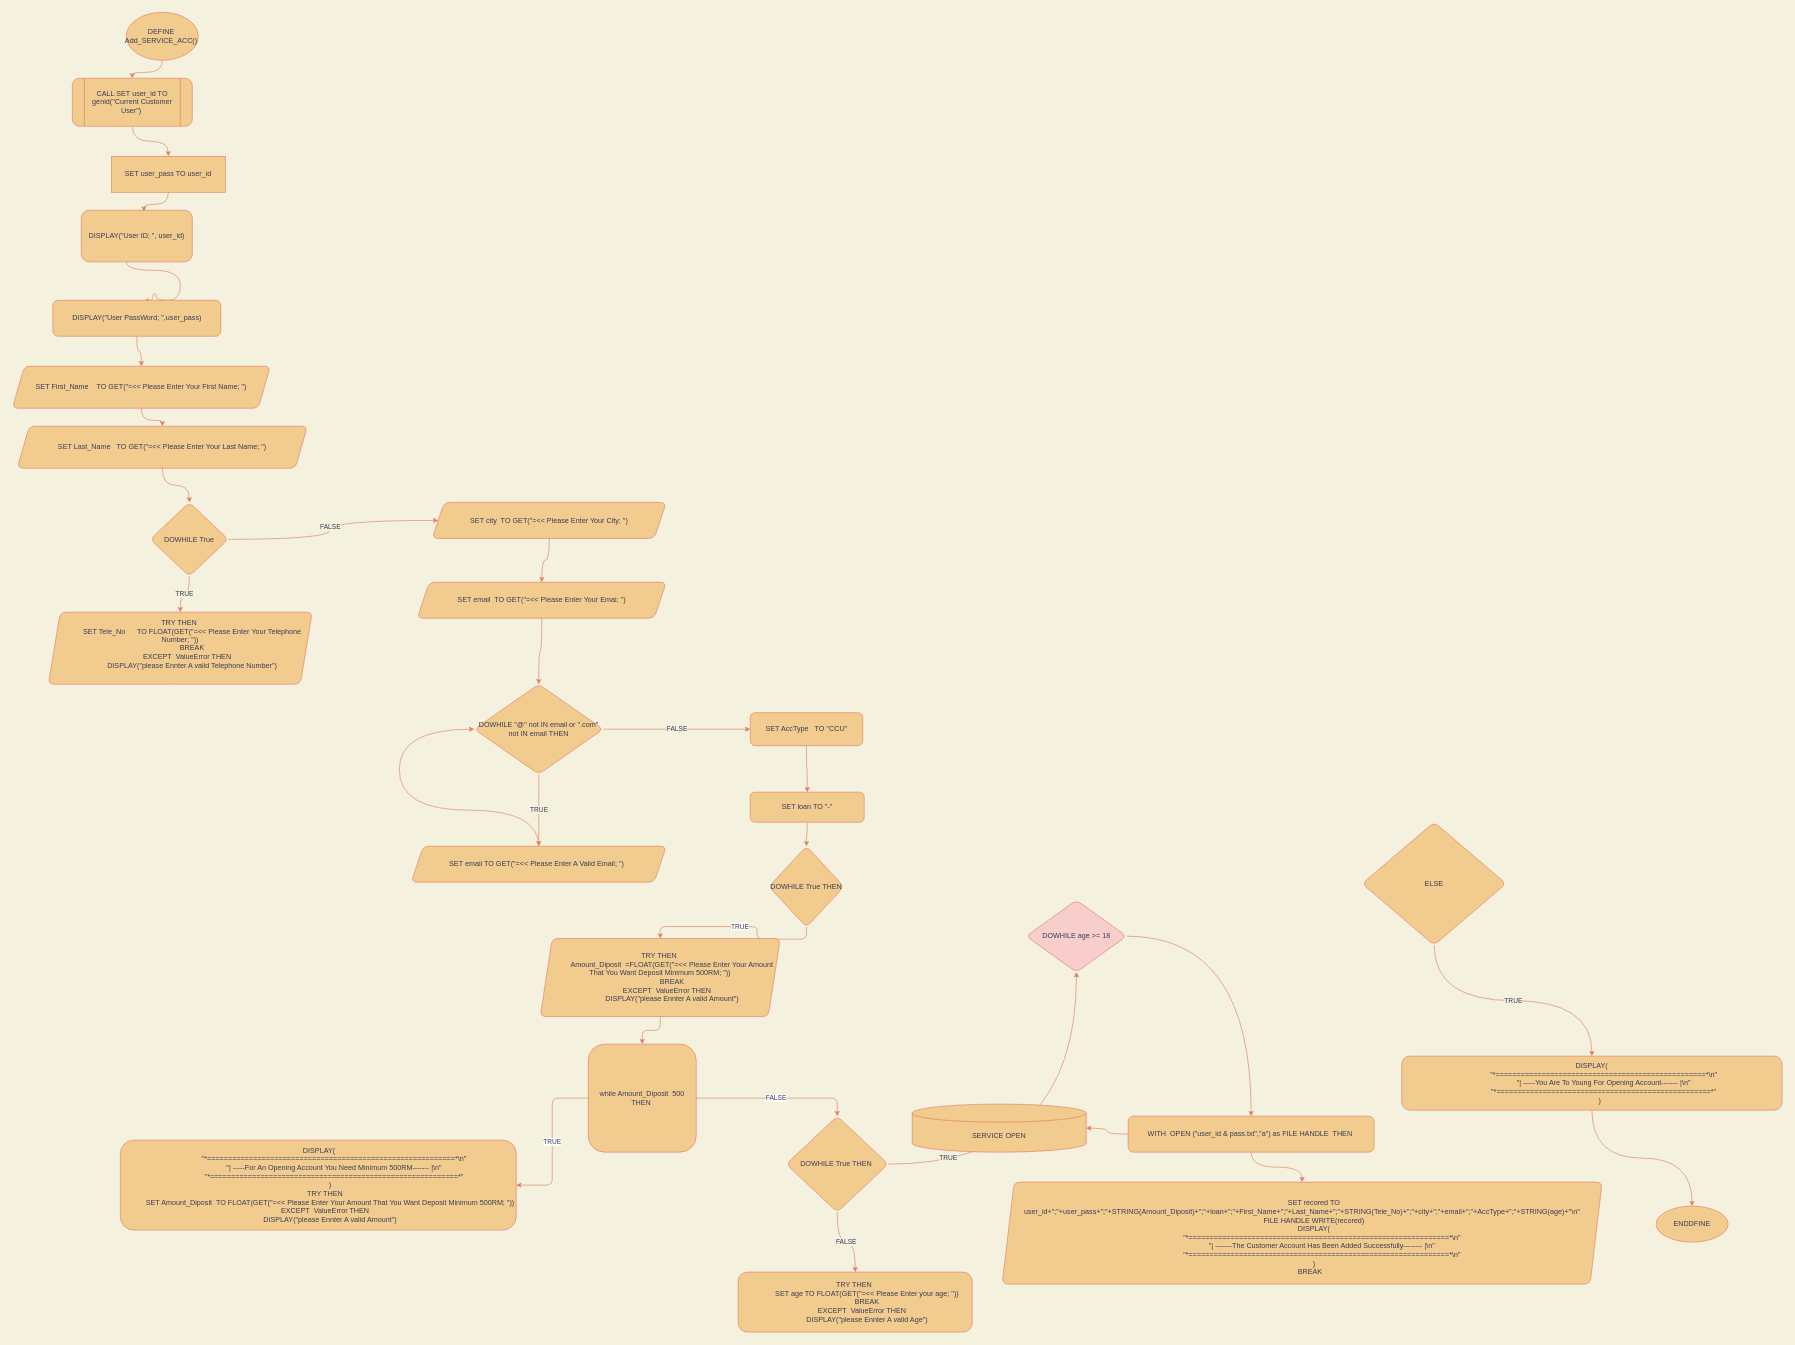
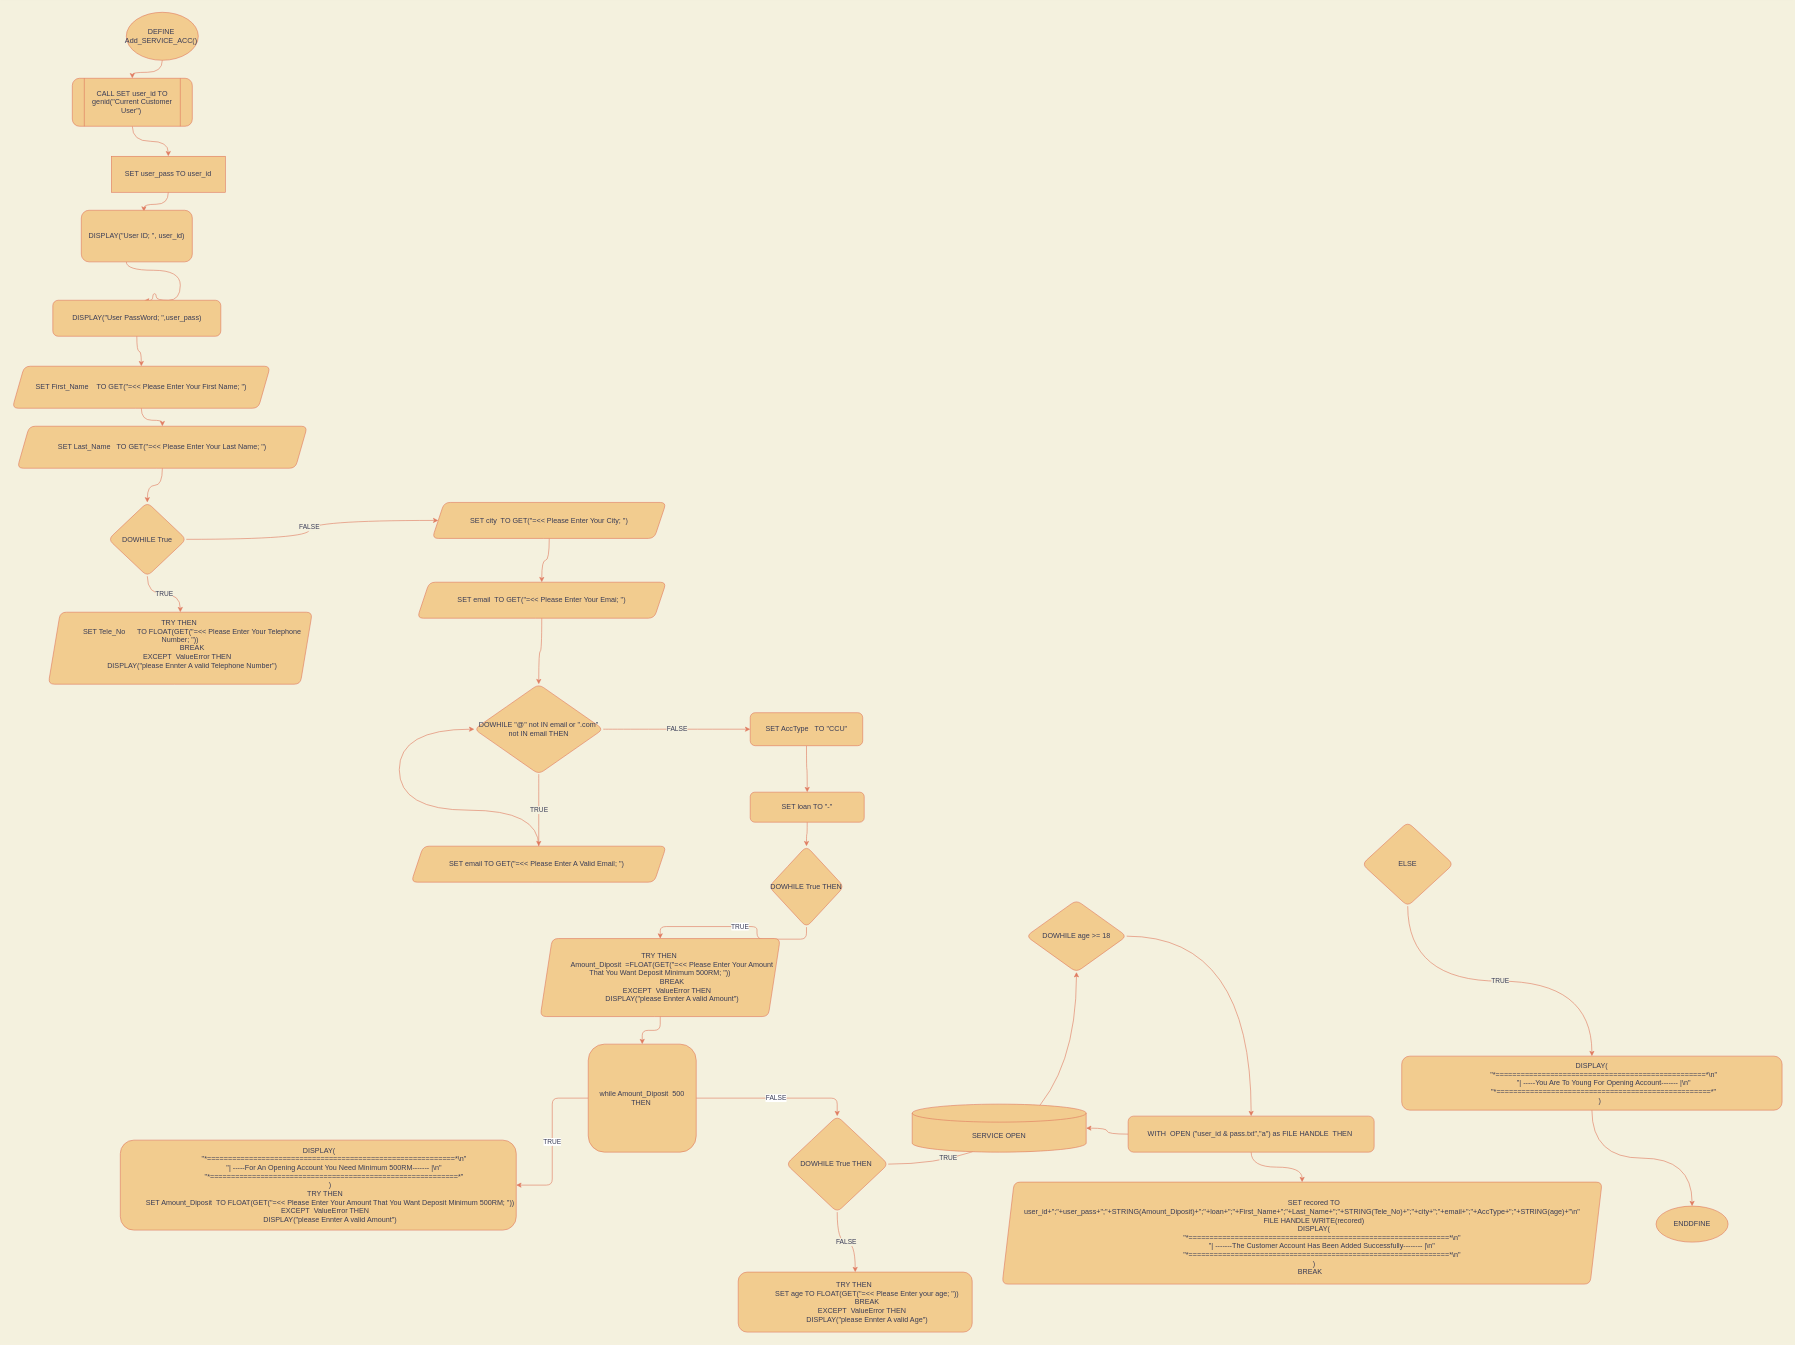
node "DOWHILE True": moved (189, 539) -> (147, 539)
node "ELSE": size 144x123 -> 91x84
node "DOWHILE age >= 18": fillcolor #f8cecc -> #f2cc8f
